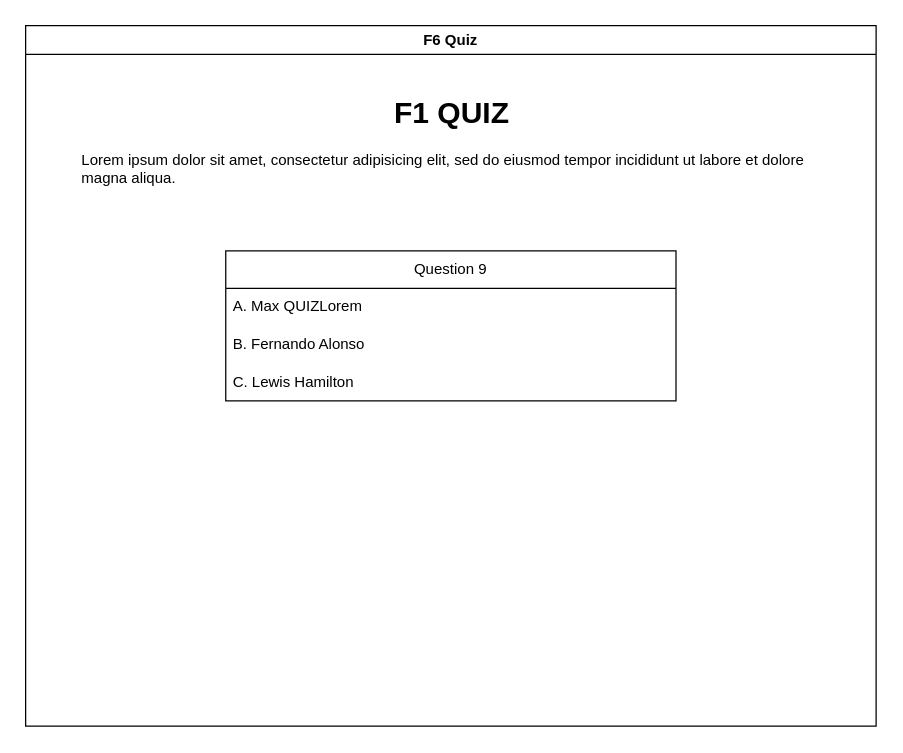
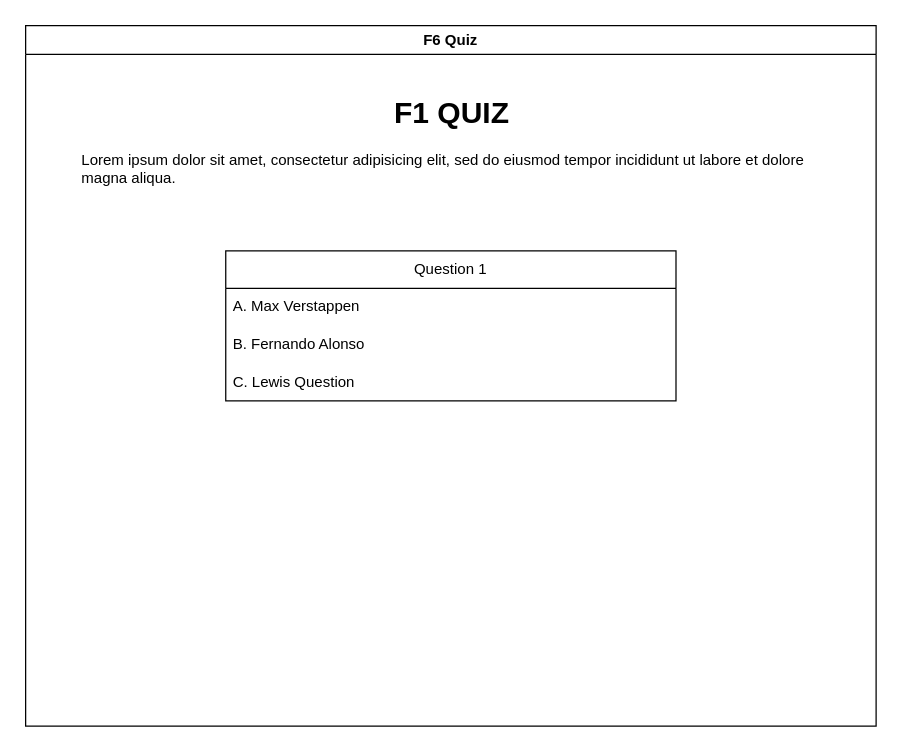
node "Question 9": label "Question 9" -> "Question 1"
node "A. Max QUIZLorem": label "A. Max QUIZLorem" -> "A. Max Verstappen"
node "C. Lewis Hamilton": label "C. Lewis Hamilton" -> "C. Lewis Question"
